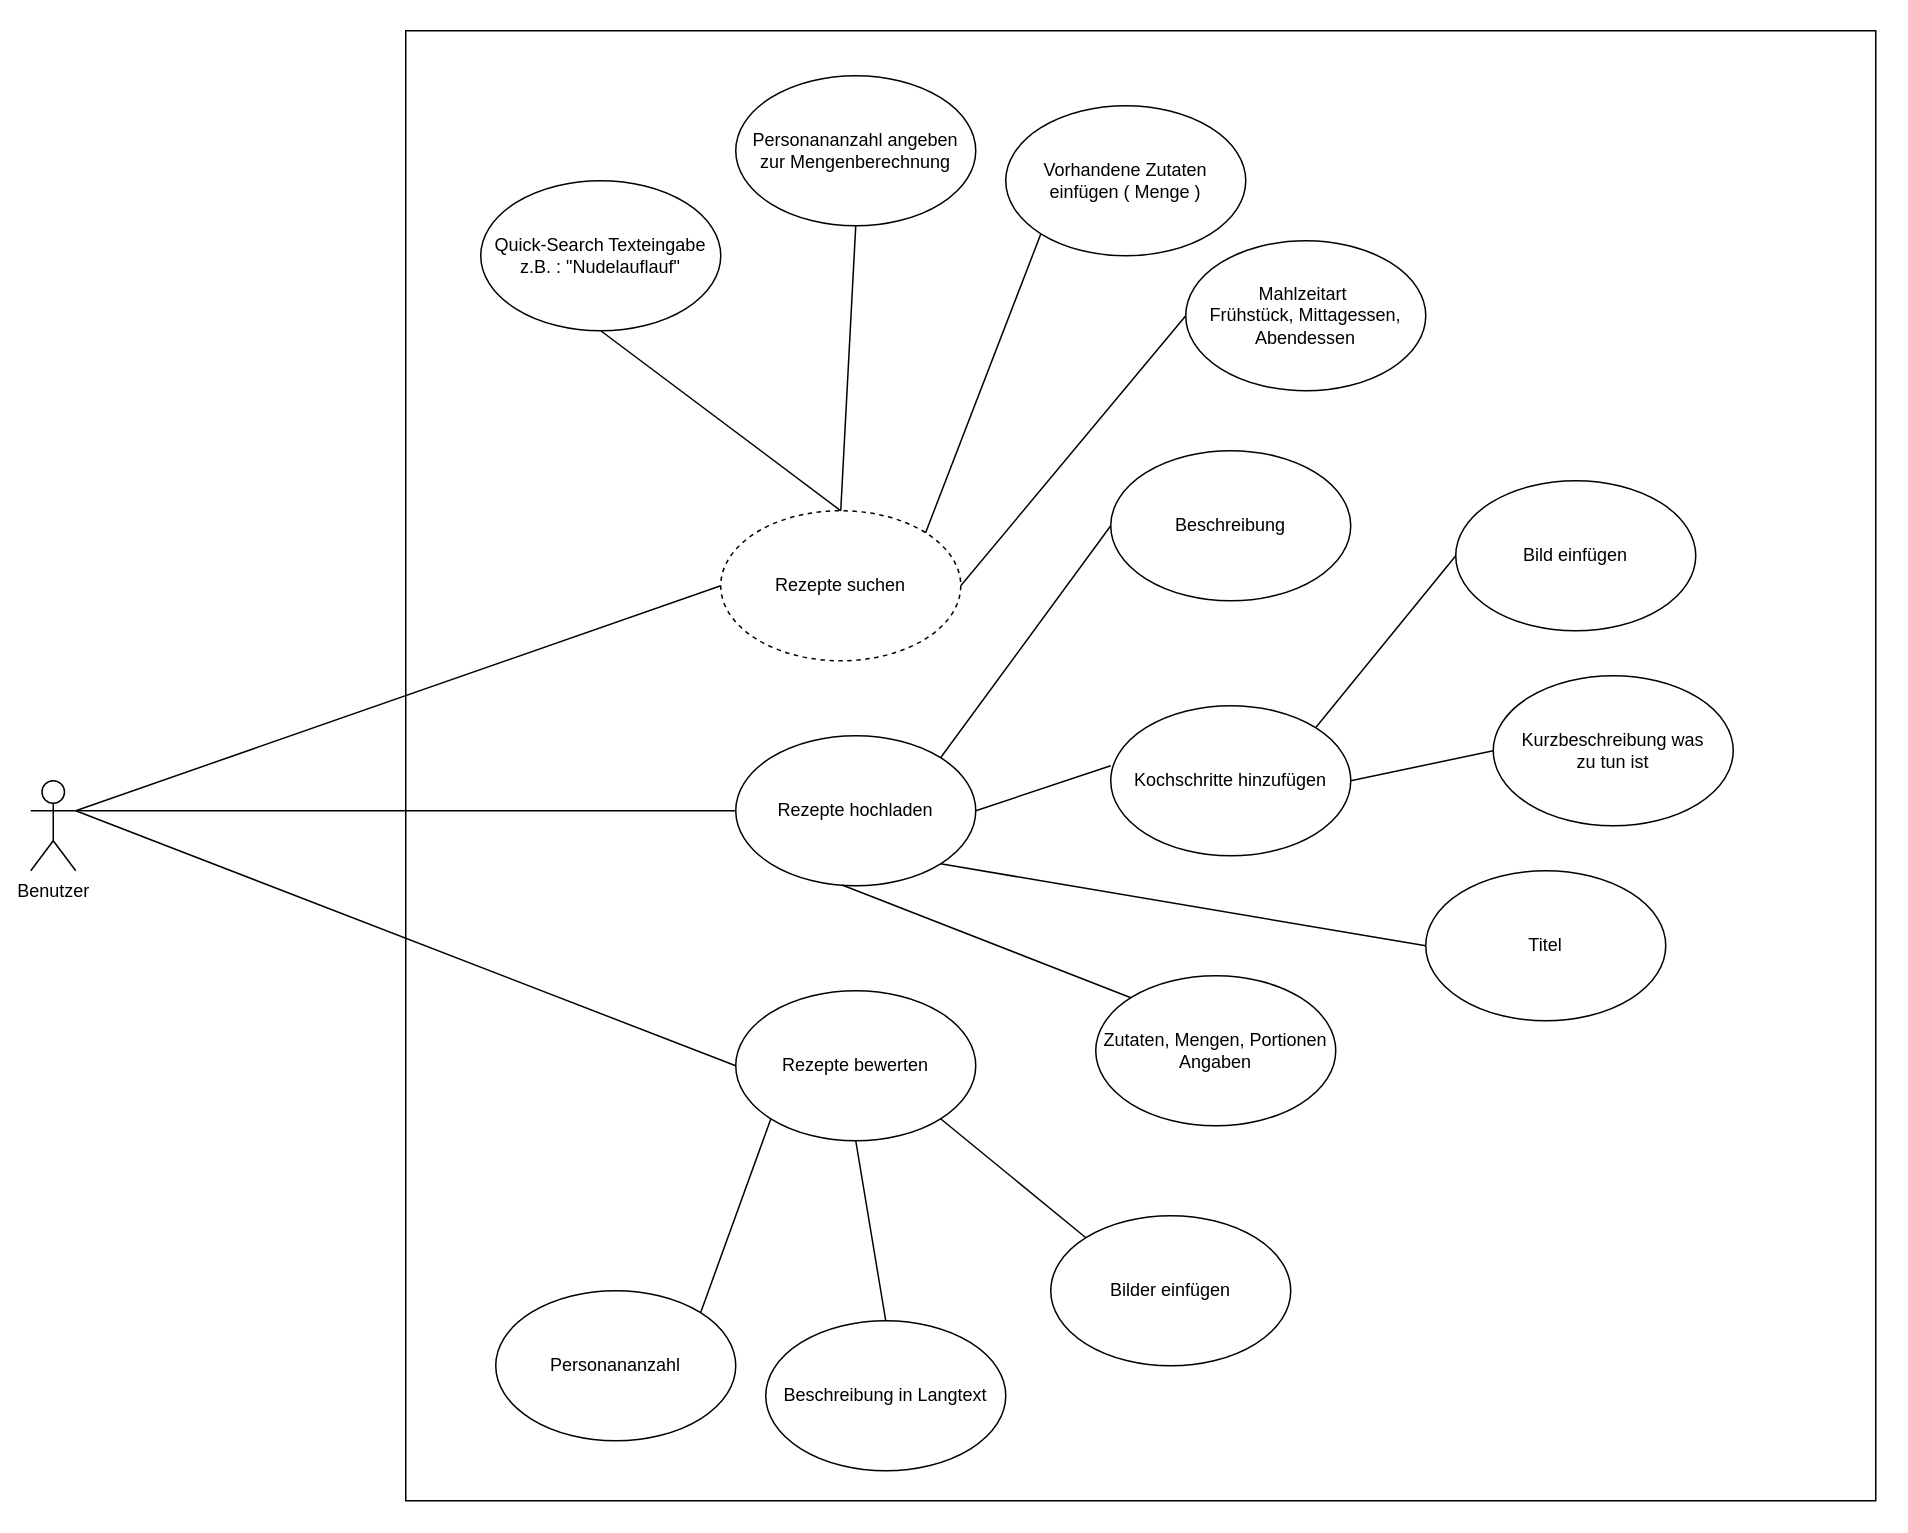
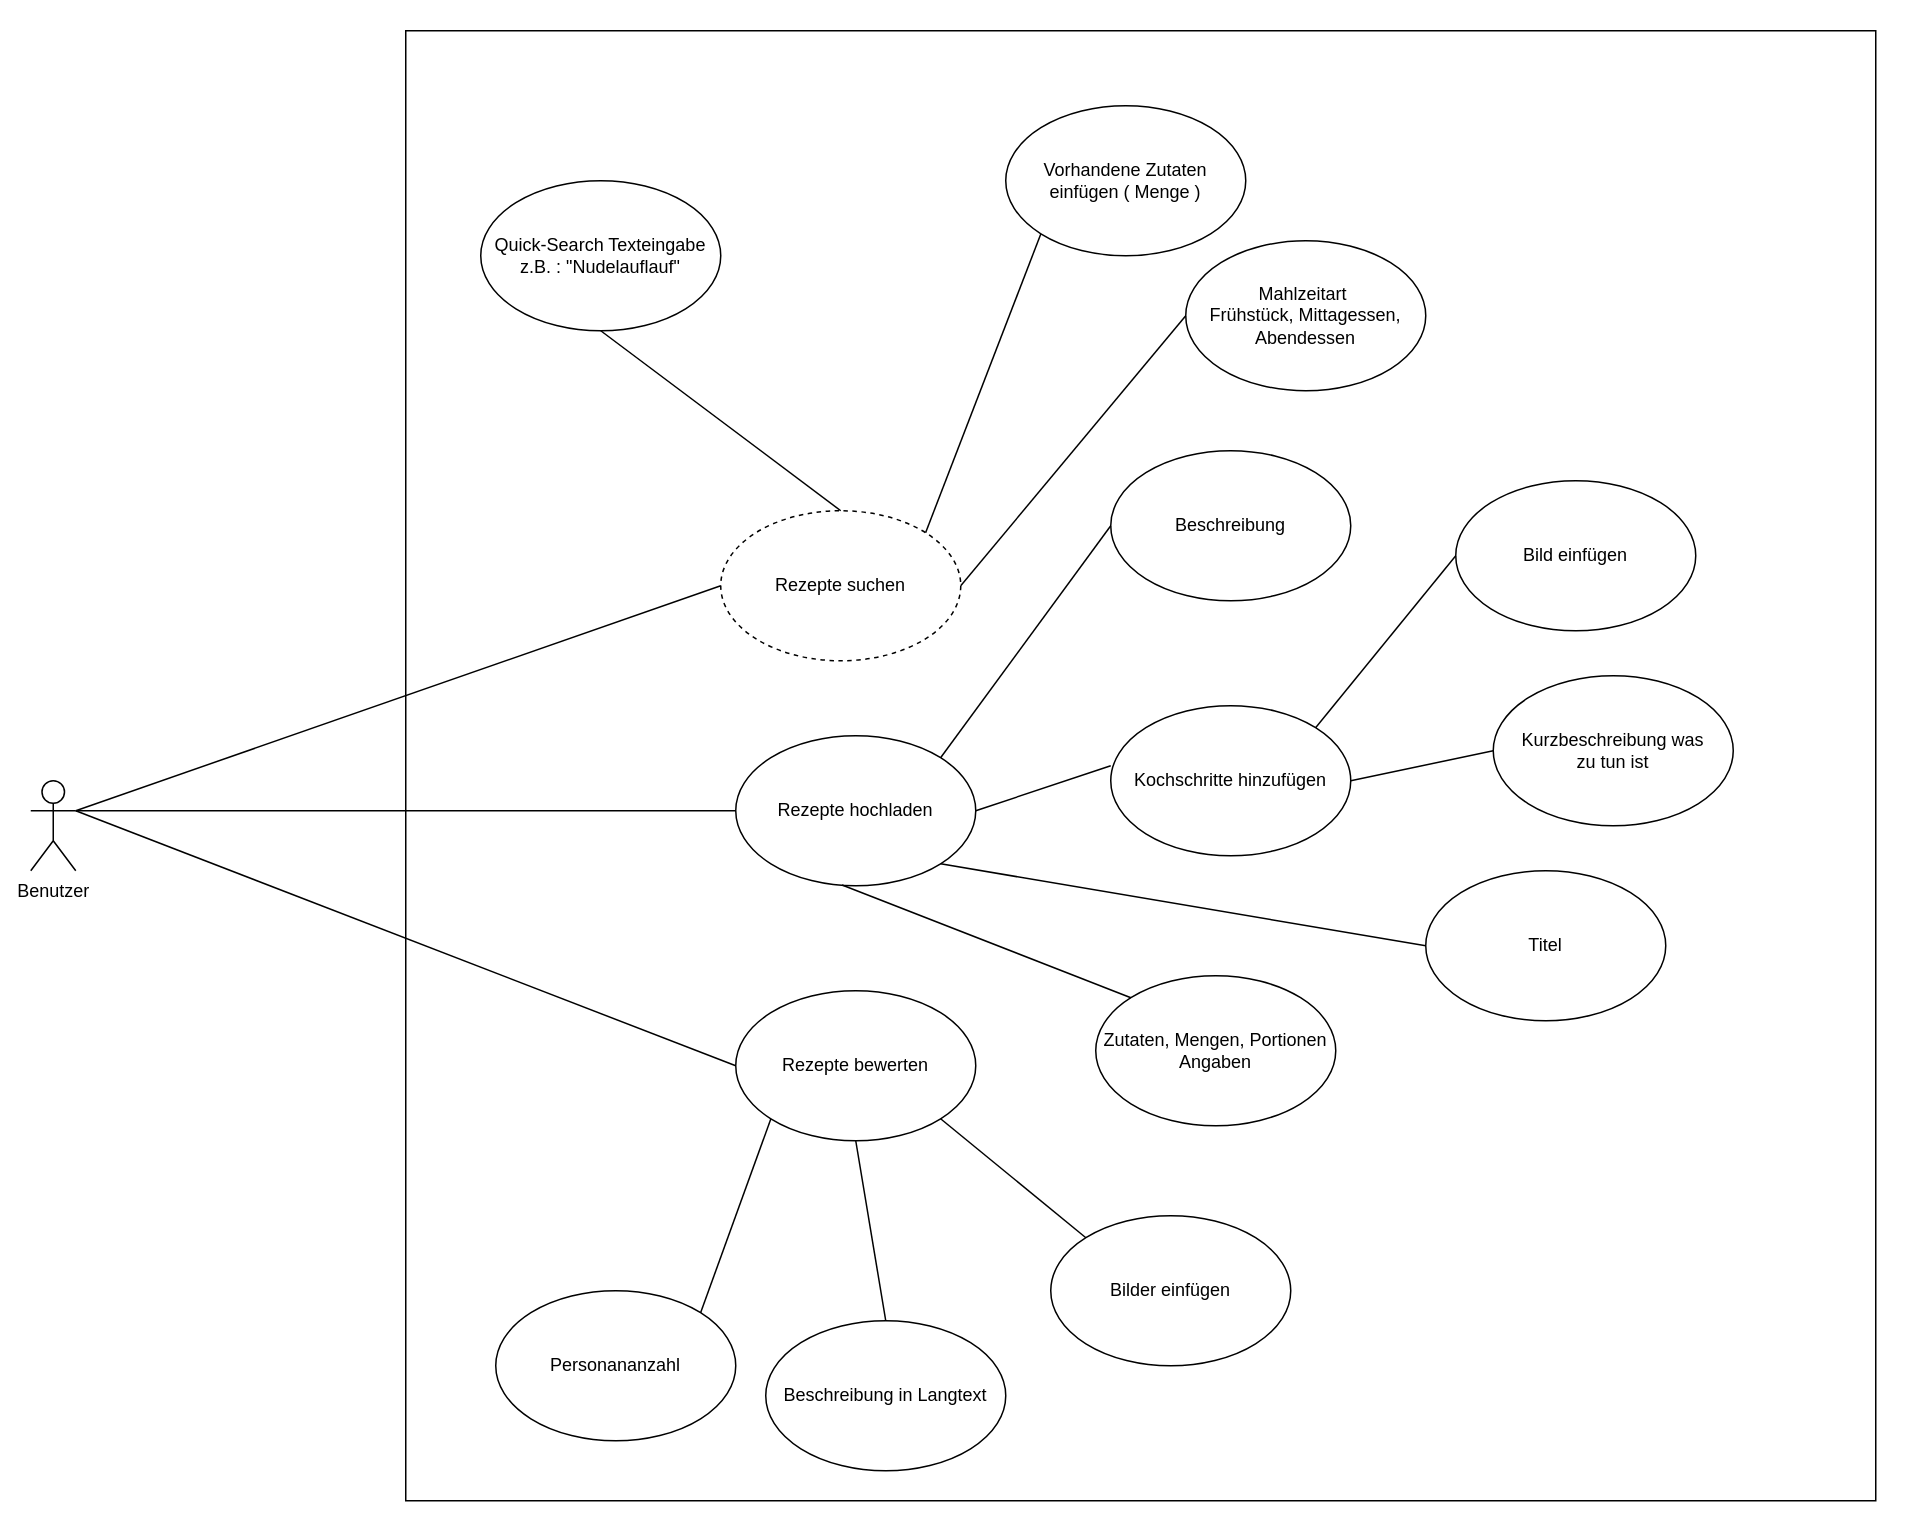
node "Personananzahl angeben zur Mengenberechnung": removed
edge "Personananzahl angeben zur Mengenberechnung" -- "Rezepte suchen": removed
